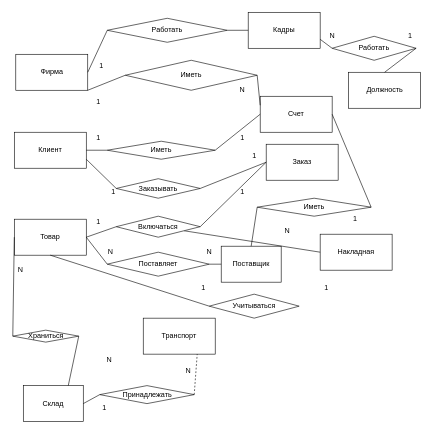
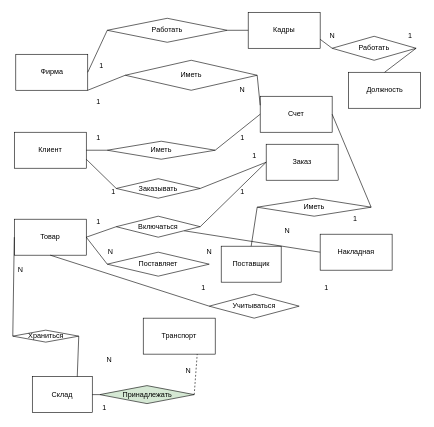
edge "Поставляет" -- "Поставщик": removed
node "Принадлежать": fillcolor #ffffff -> #d5e8d4
node "Склад": moved (53, 404) -> (62, 395)
